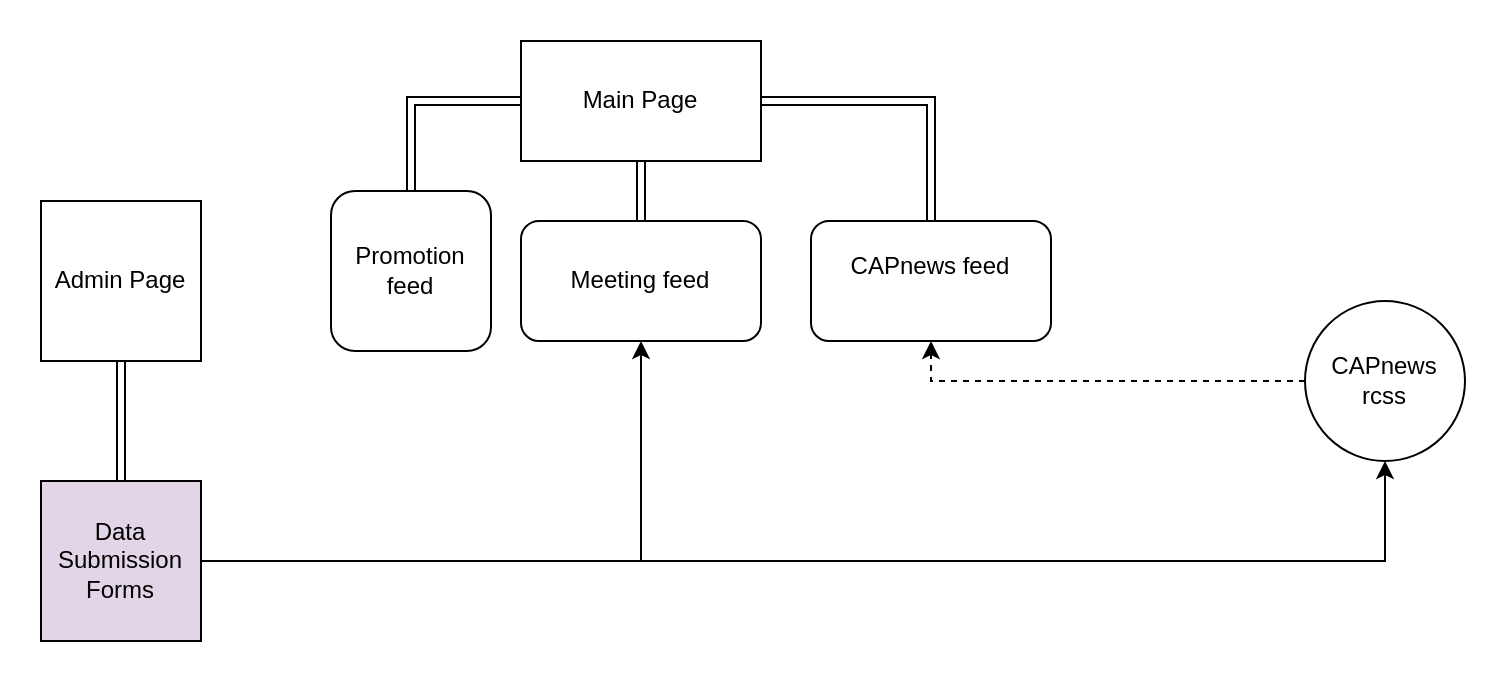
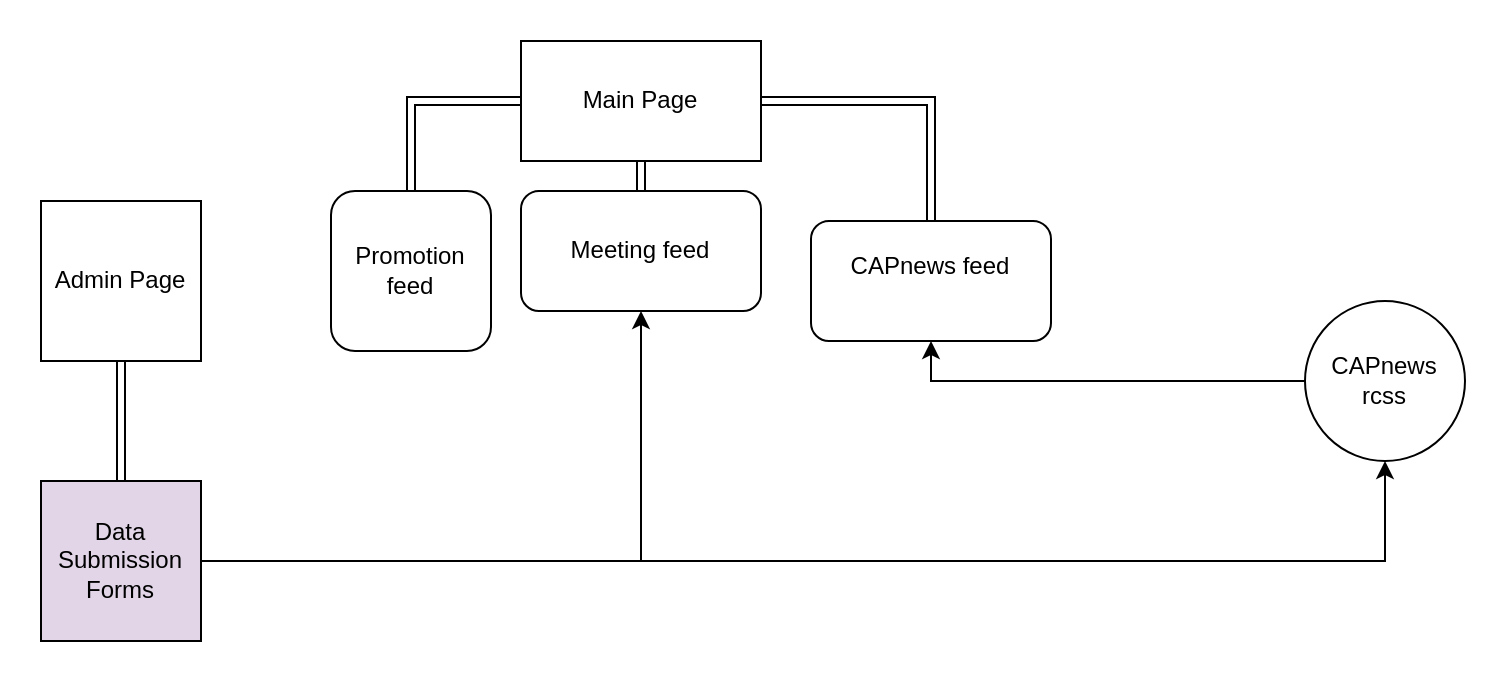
node "Meeting feed": moved (641, 281) -> (641, 251)
edge "CAPnews rcss" -> "CAPnews feed": style dashed -> solid
